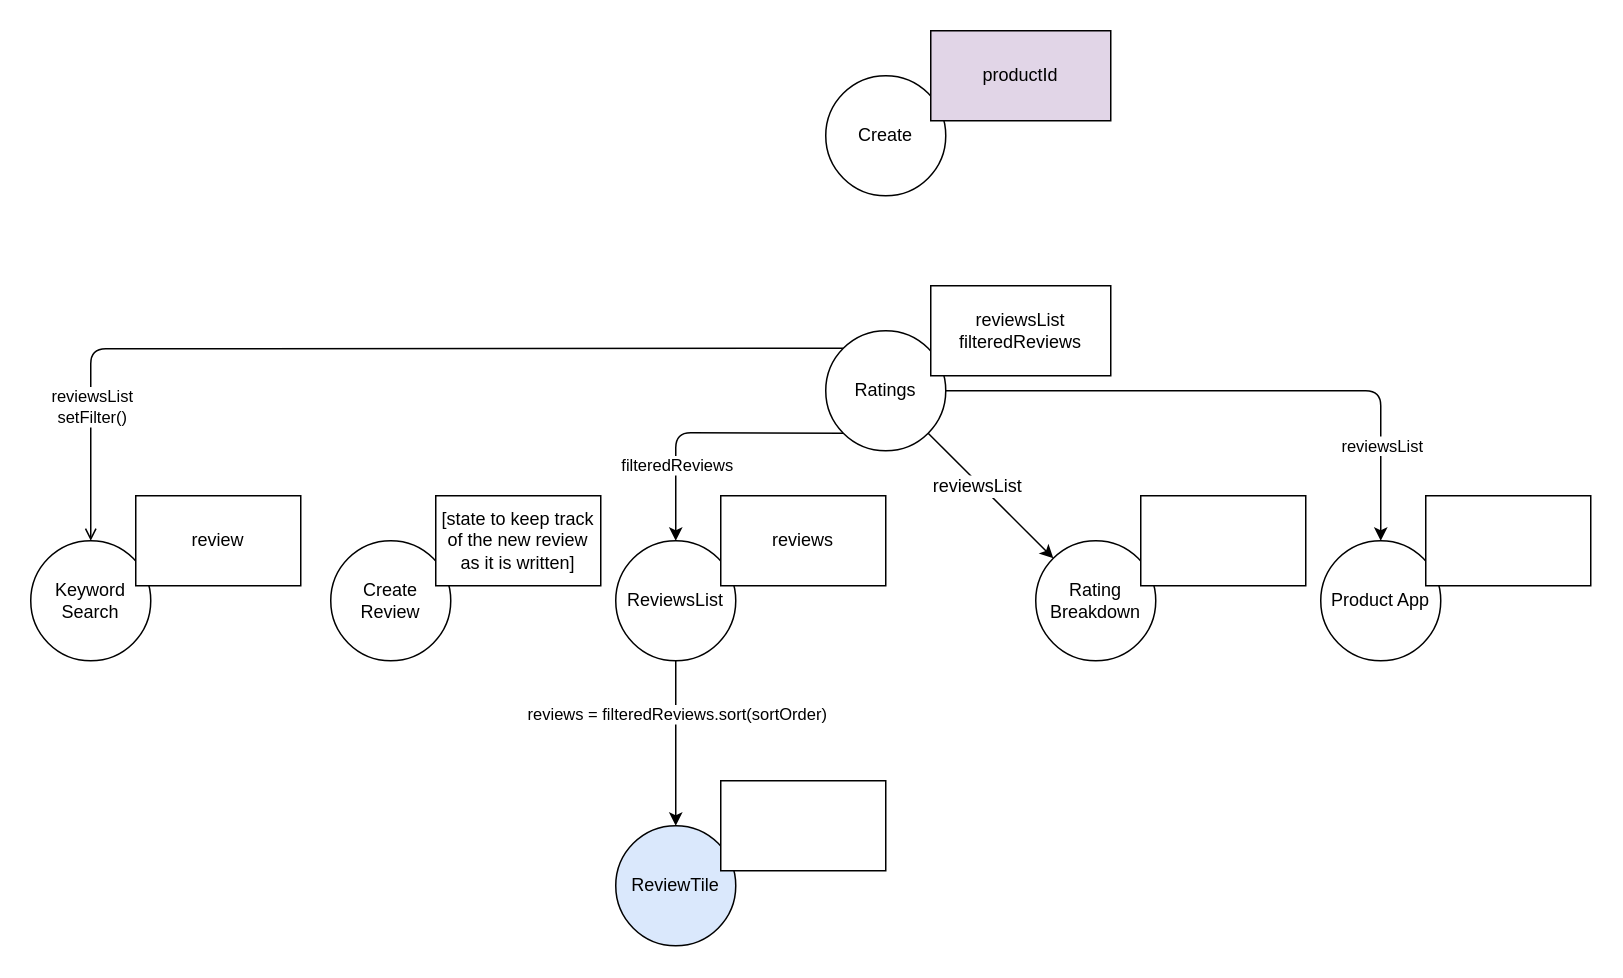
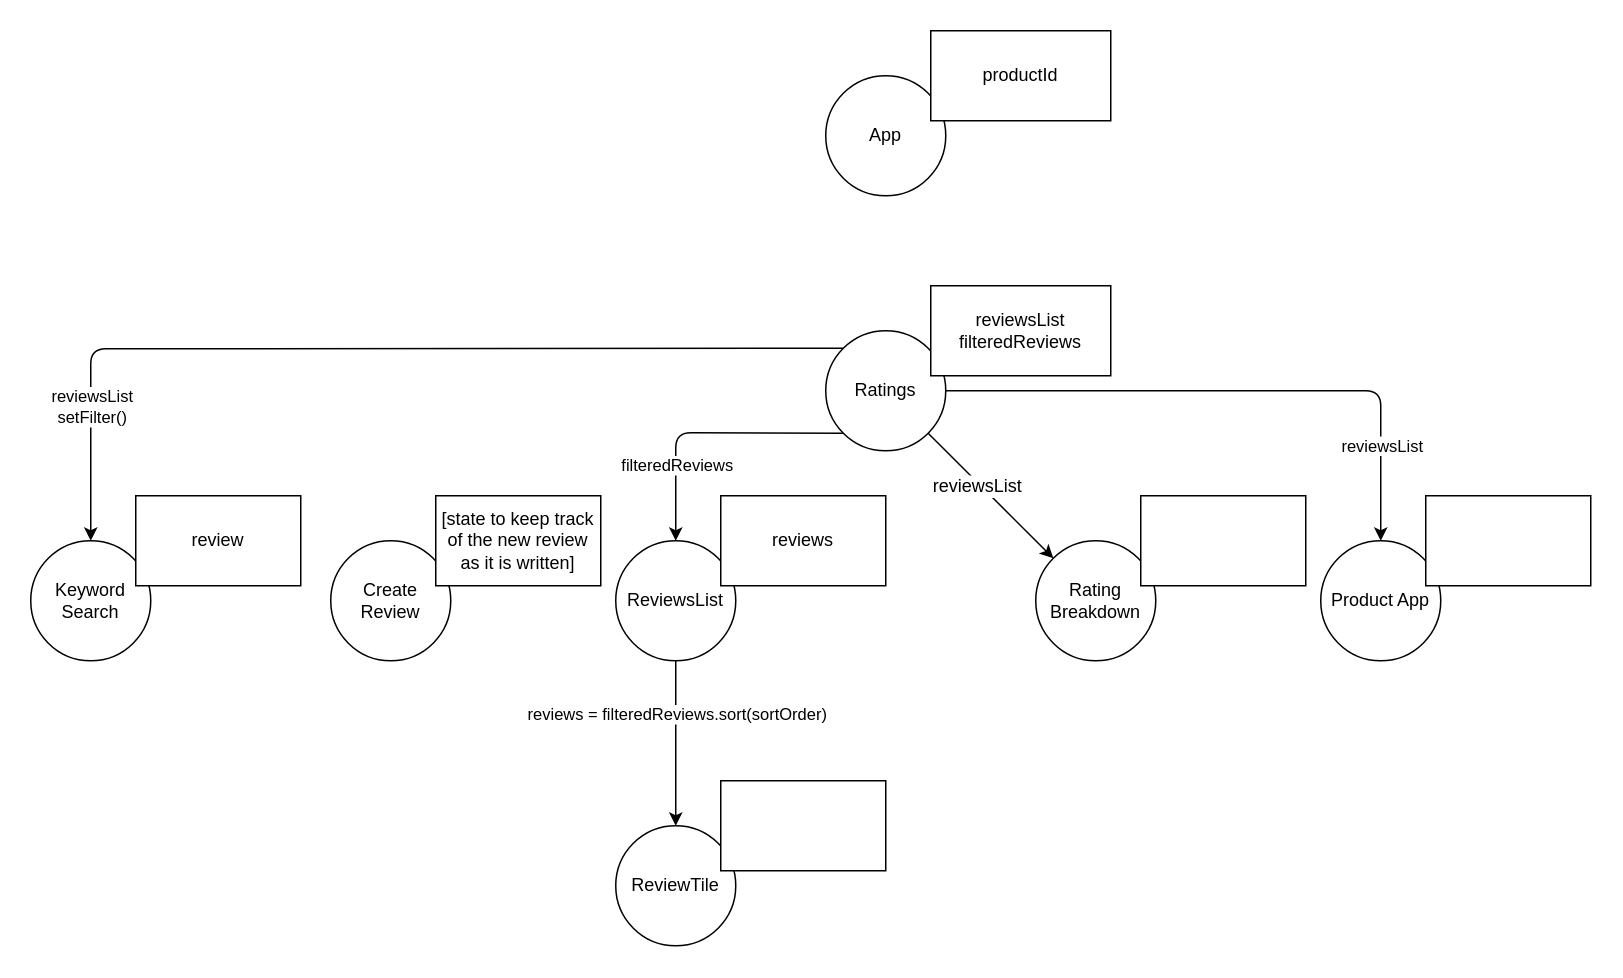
node "productId": fillcolor #e1d5e7 -> #ffffff
node "Create": label "Create" -> "App"
edge "Ratings" -> "Keyword Search": arrowhead open -> classic
node "ReviewTile": fillcolor #dae8fc -> #ffffff
